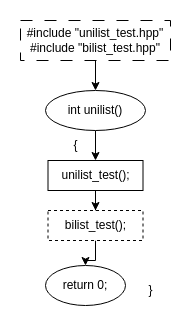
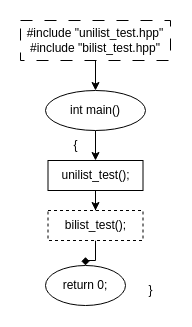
node "int unilist()": label "int unilist()" -> "int main()"
edge "bilist_test();" -> "return 0;": arrowhead classic -> diamond
